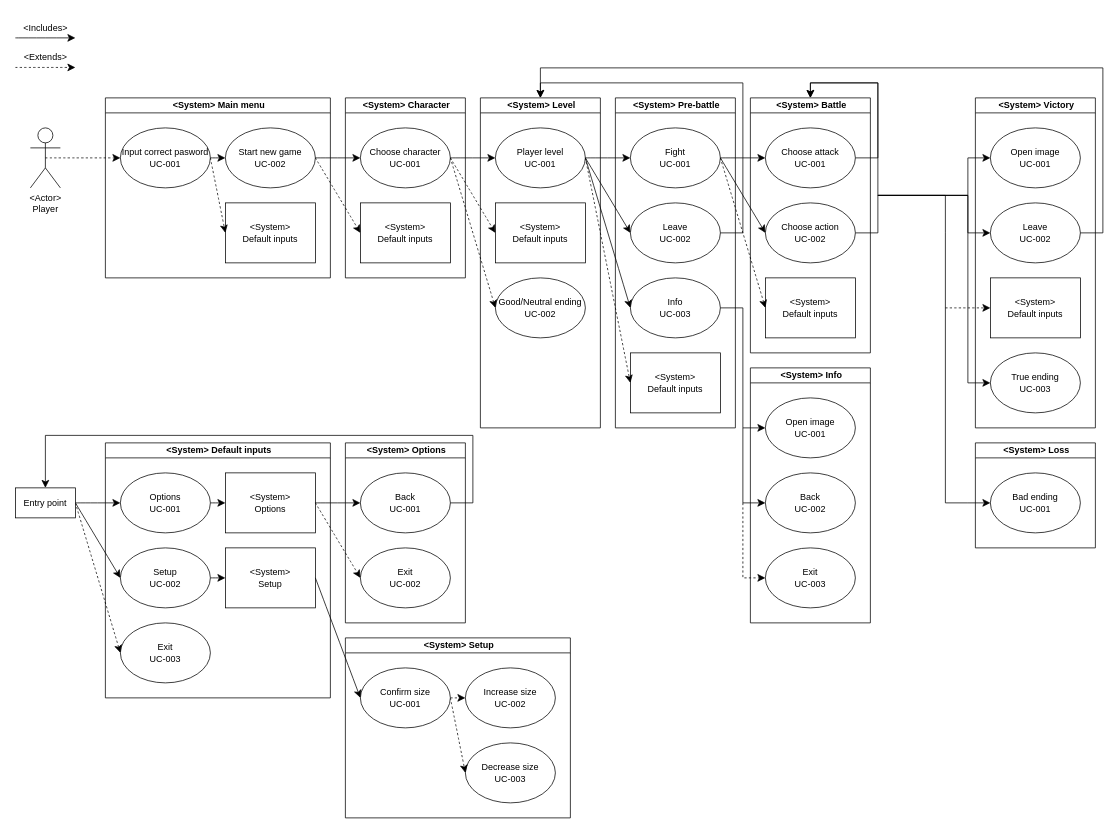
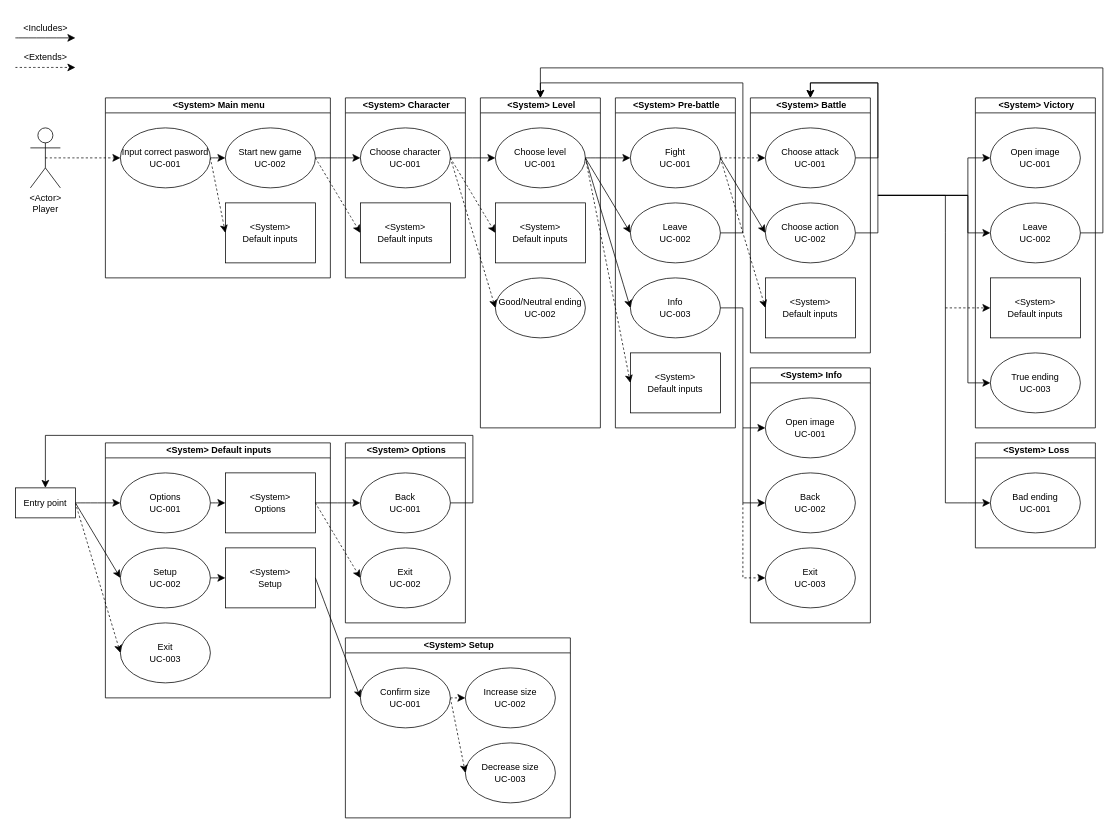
node "Player level UC-001": label "Player level UC-001" -> "Choose level UC-001"
edge "Fight UC-001" -> "Choose attack UC-001": style solid -> dashed
